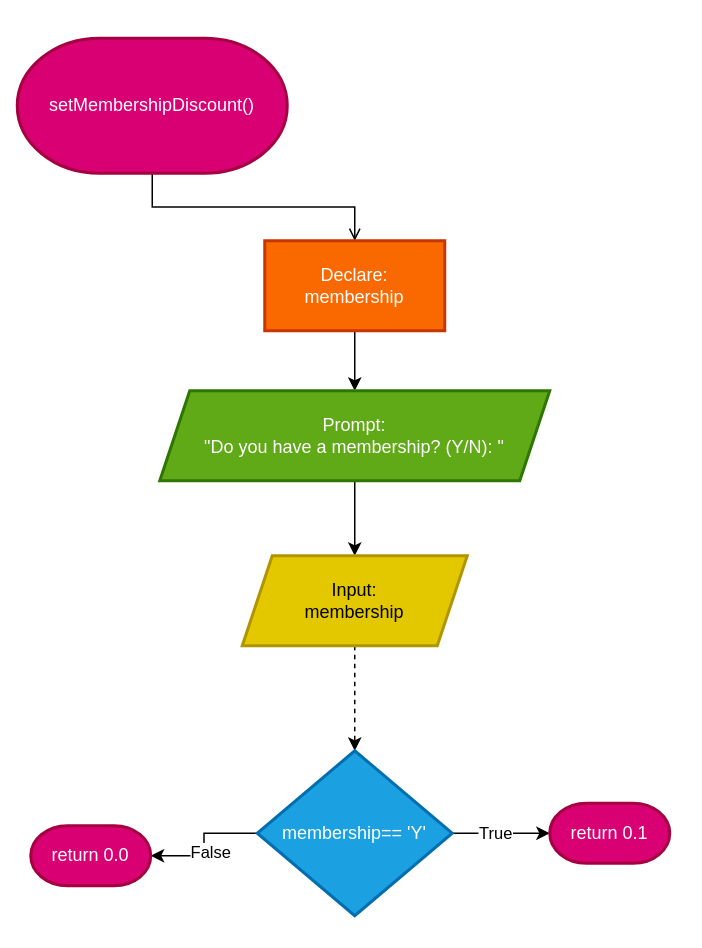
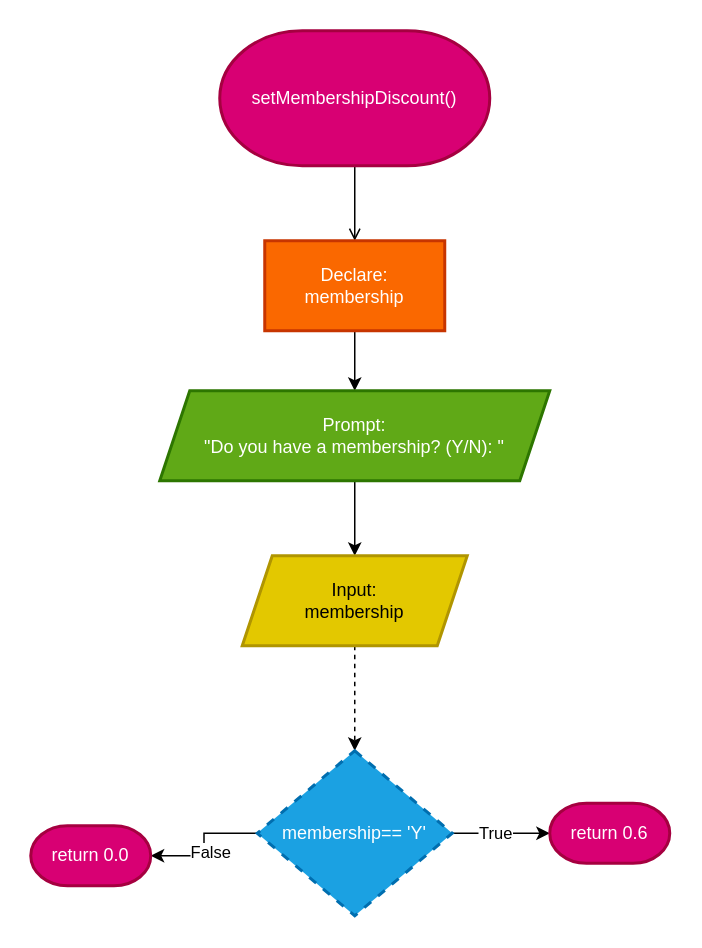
node "setMembershipDiscount()": moved (152, 106) -> (355, 98)
node "membership== 'Y'": style solid -> dashed
node "return 0.1": label "return 0.1" -> "return 0.6"
